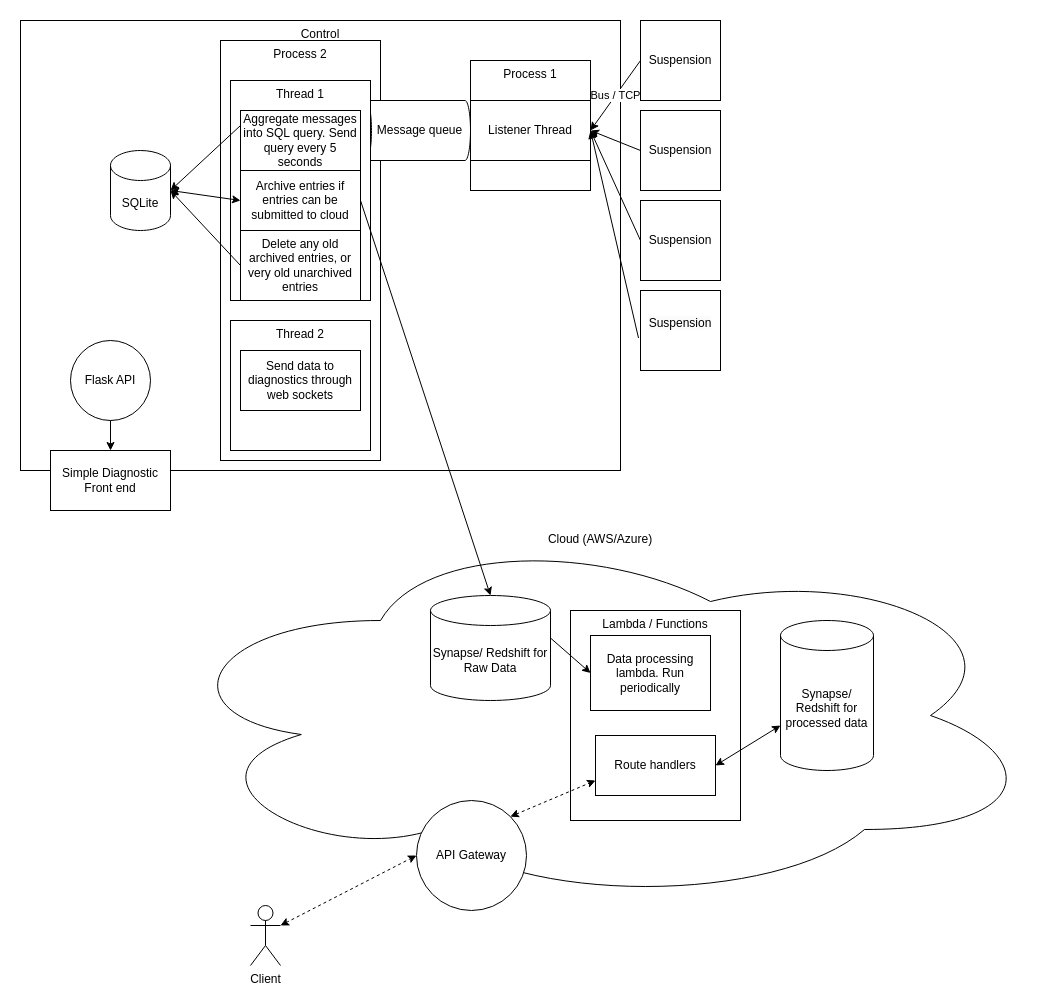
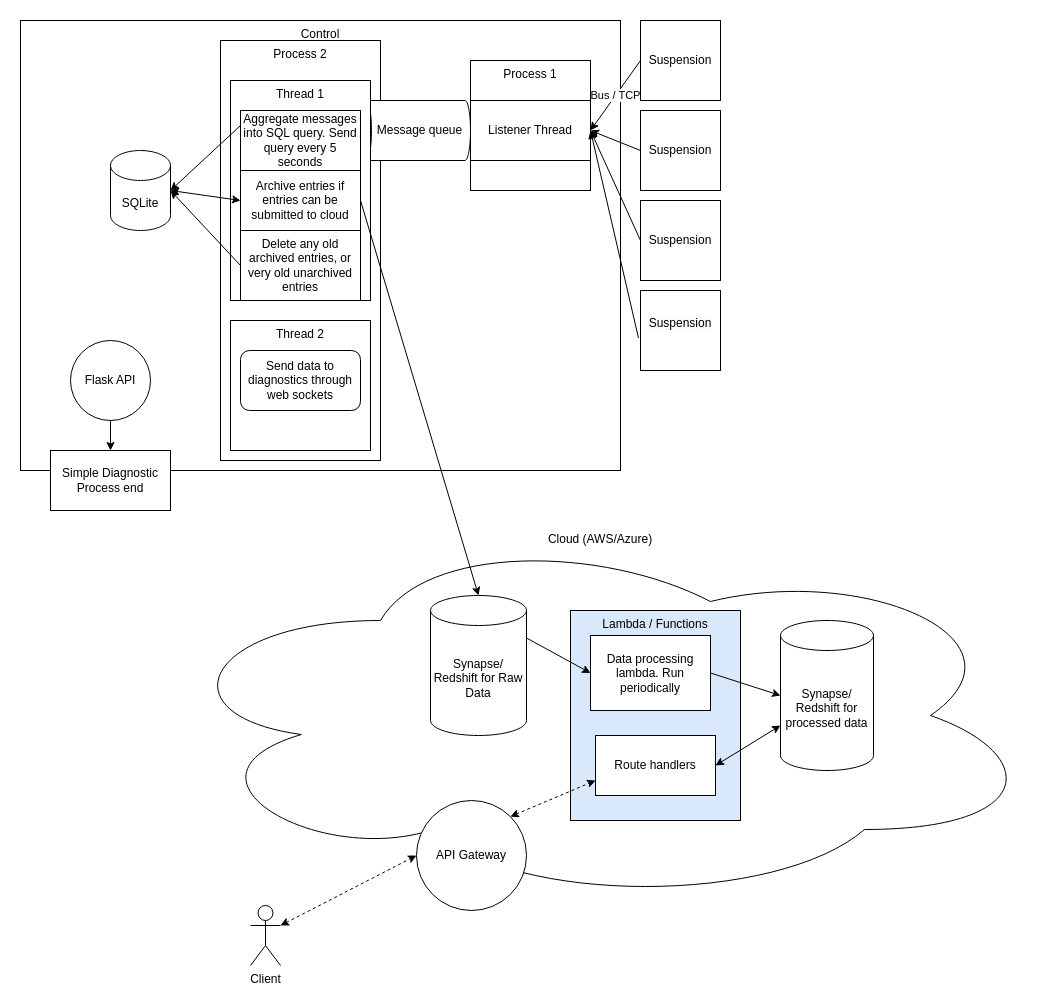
node "Send data to diagnostics through web sockets": shape rectangle -> rounded rectangle
node "Simple Diagnostic Front end": label "Simple Diagnostic Front end" -> "Simple Diagnostic Process end"
node "Synapse/ Redshift for Raw Data": size 120x105 -> 96x140
edge "Data processing lambda. Run periodically" -> "Synapse/ Redshift for processed data": added
node "Lambda / Functions": fillcolor #ffffff -> #dae8fc
